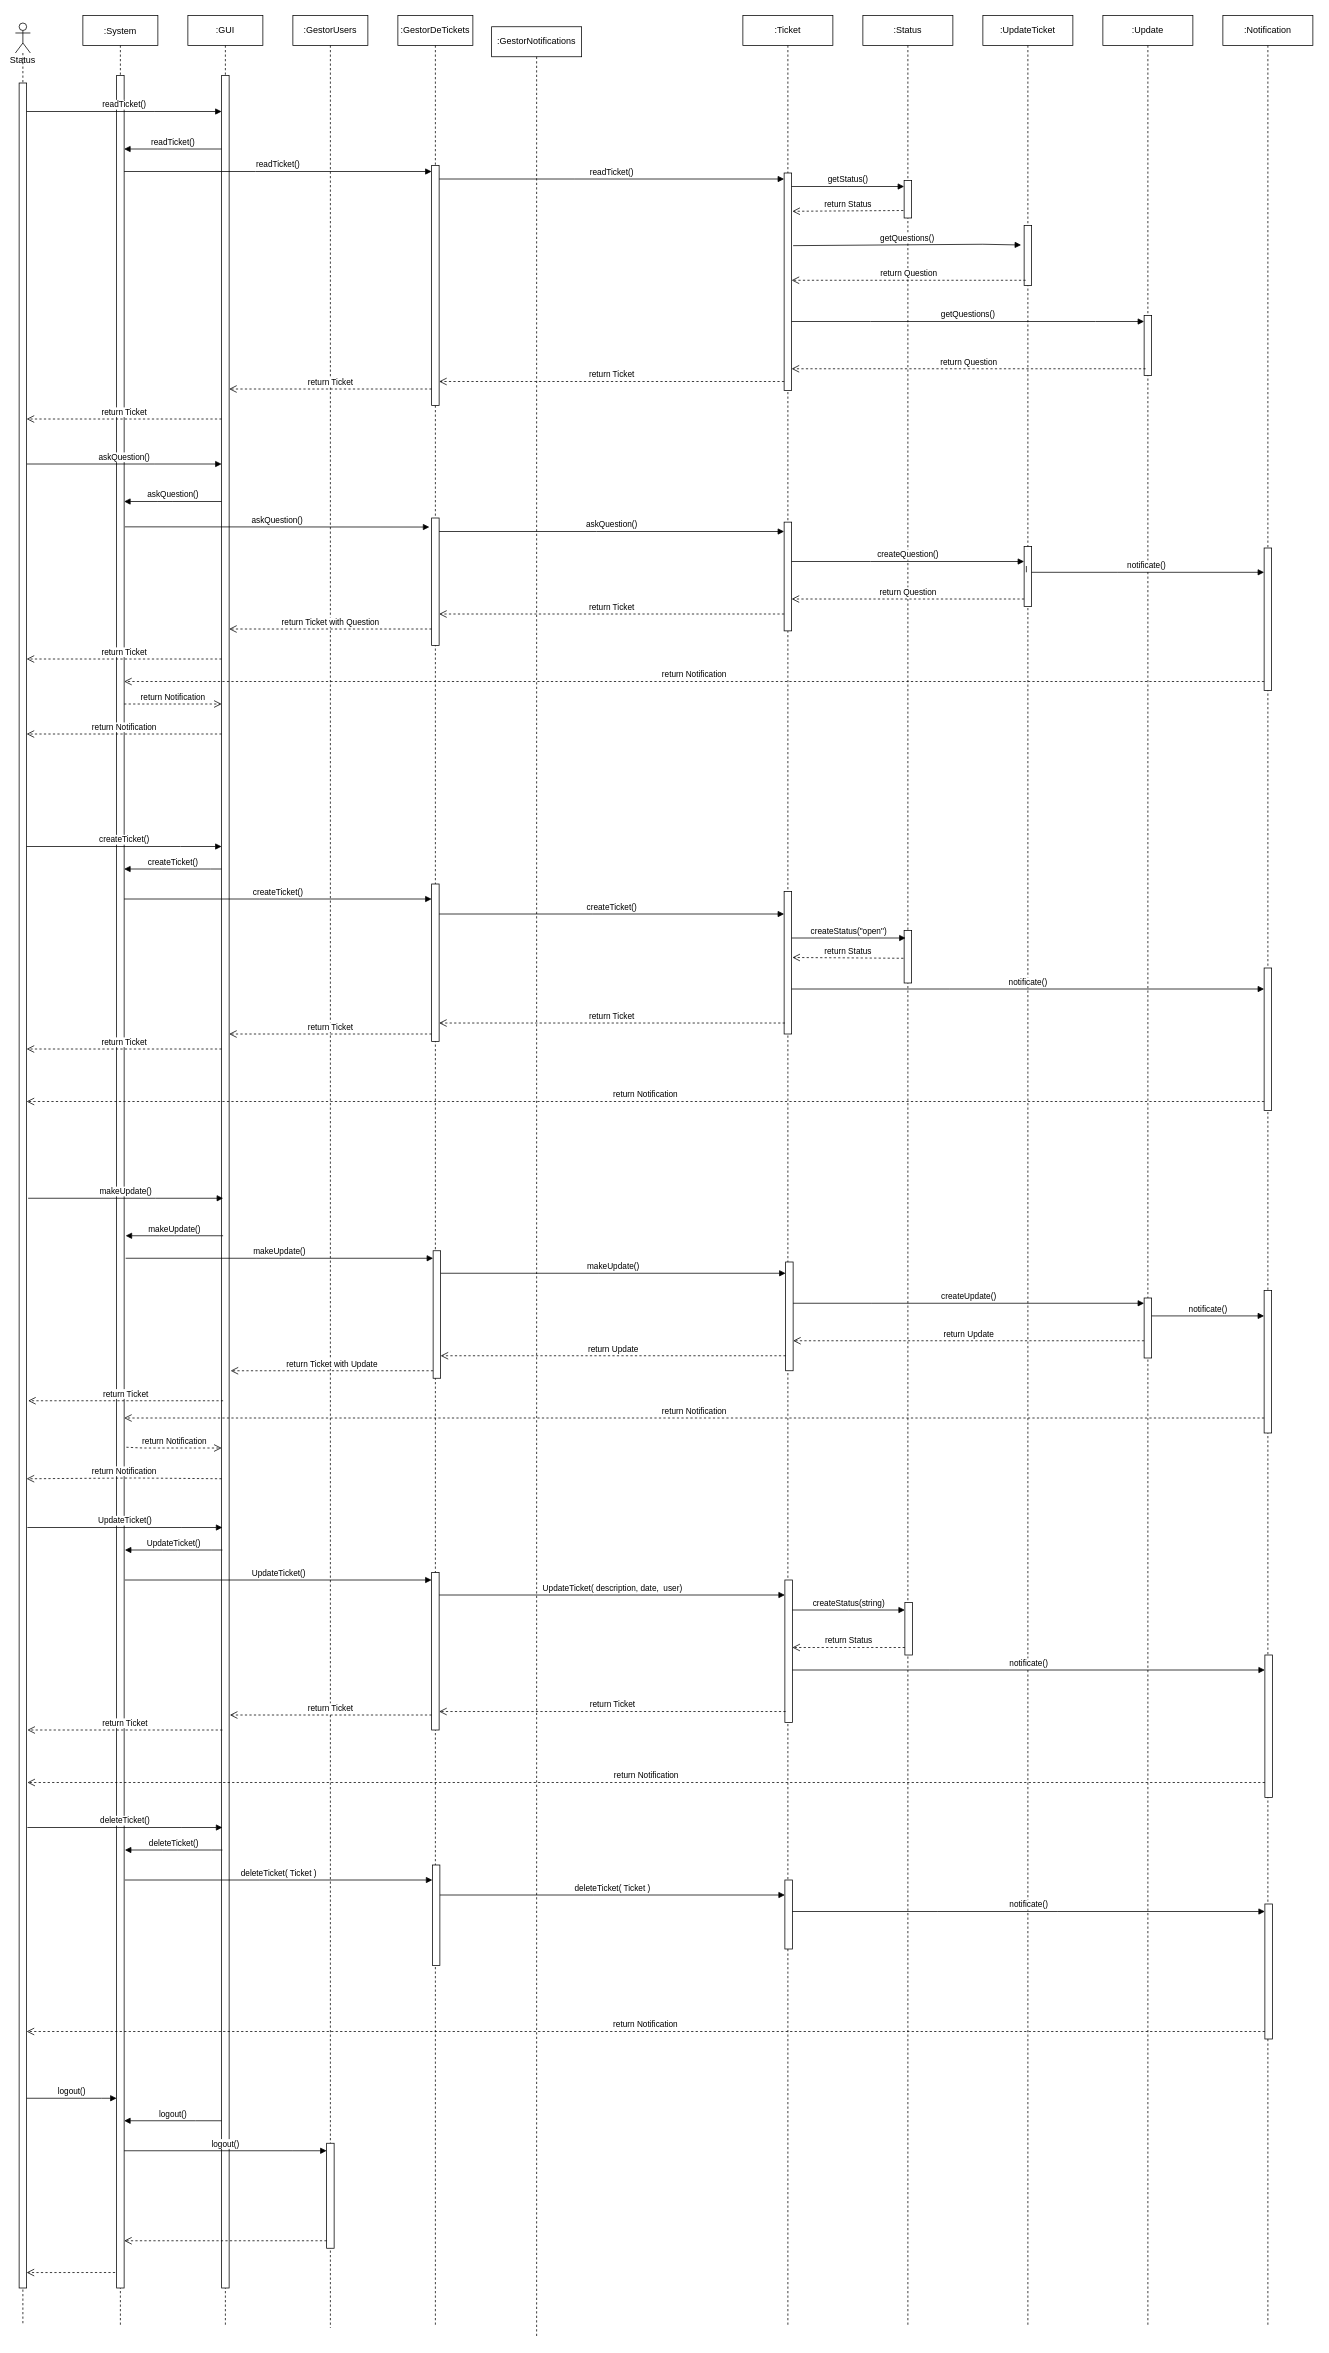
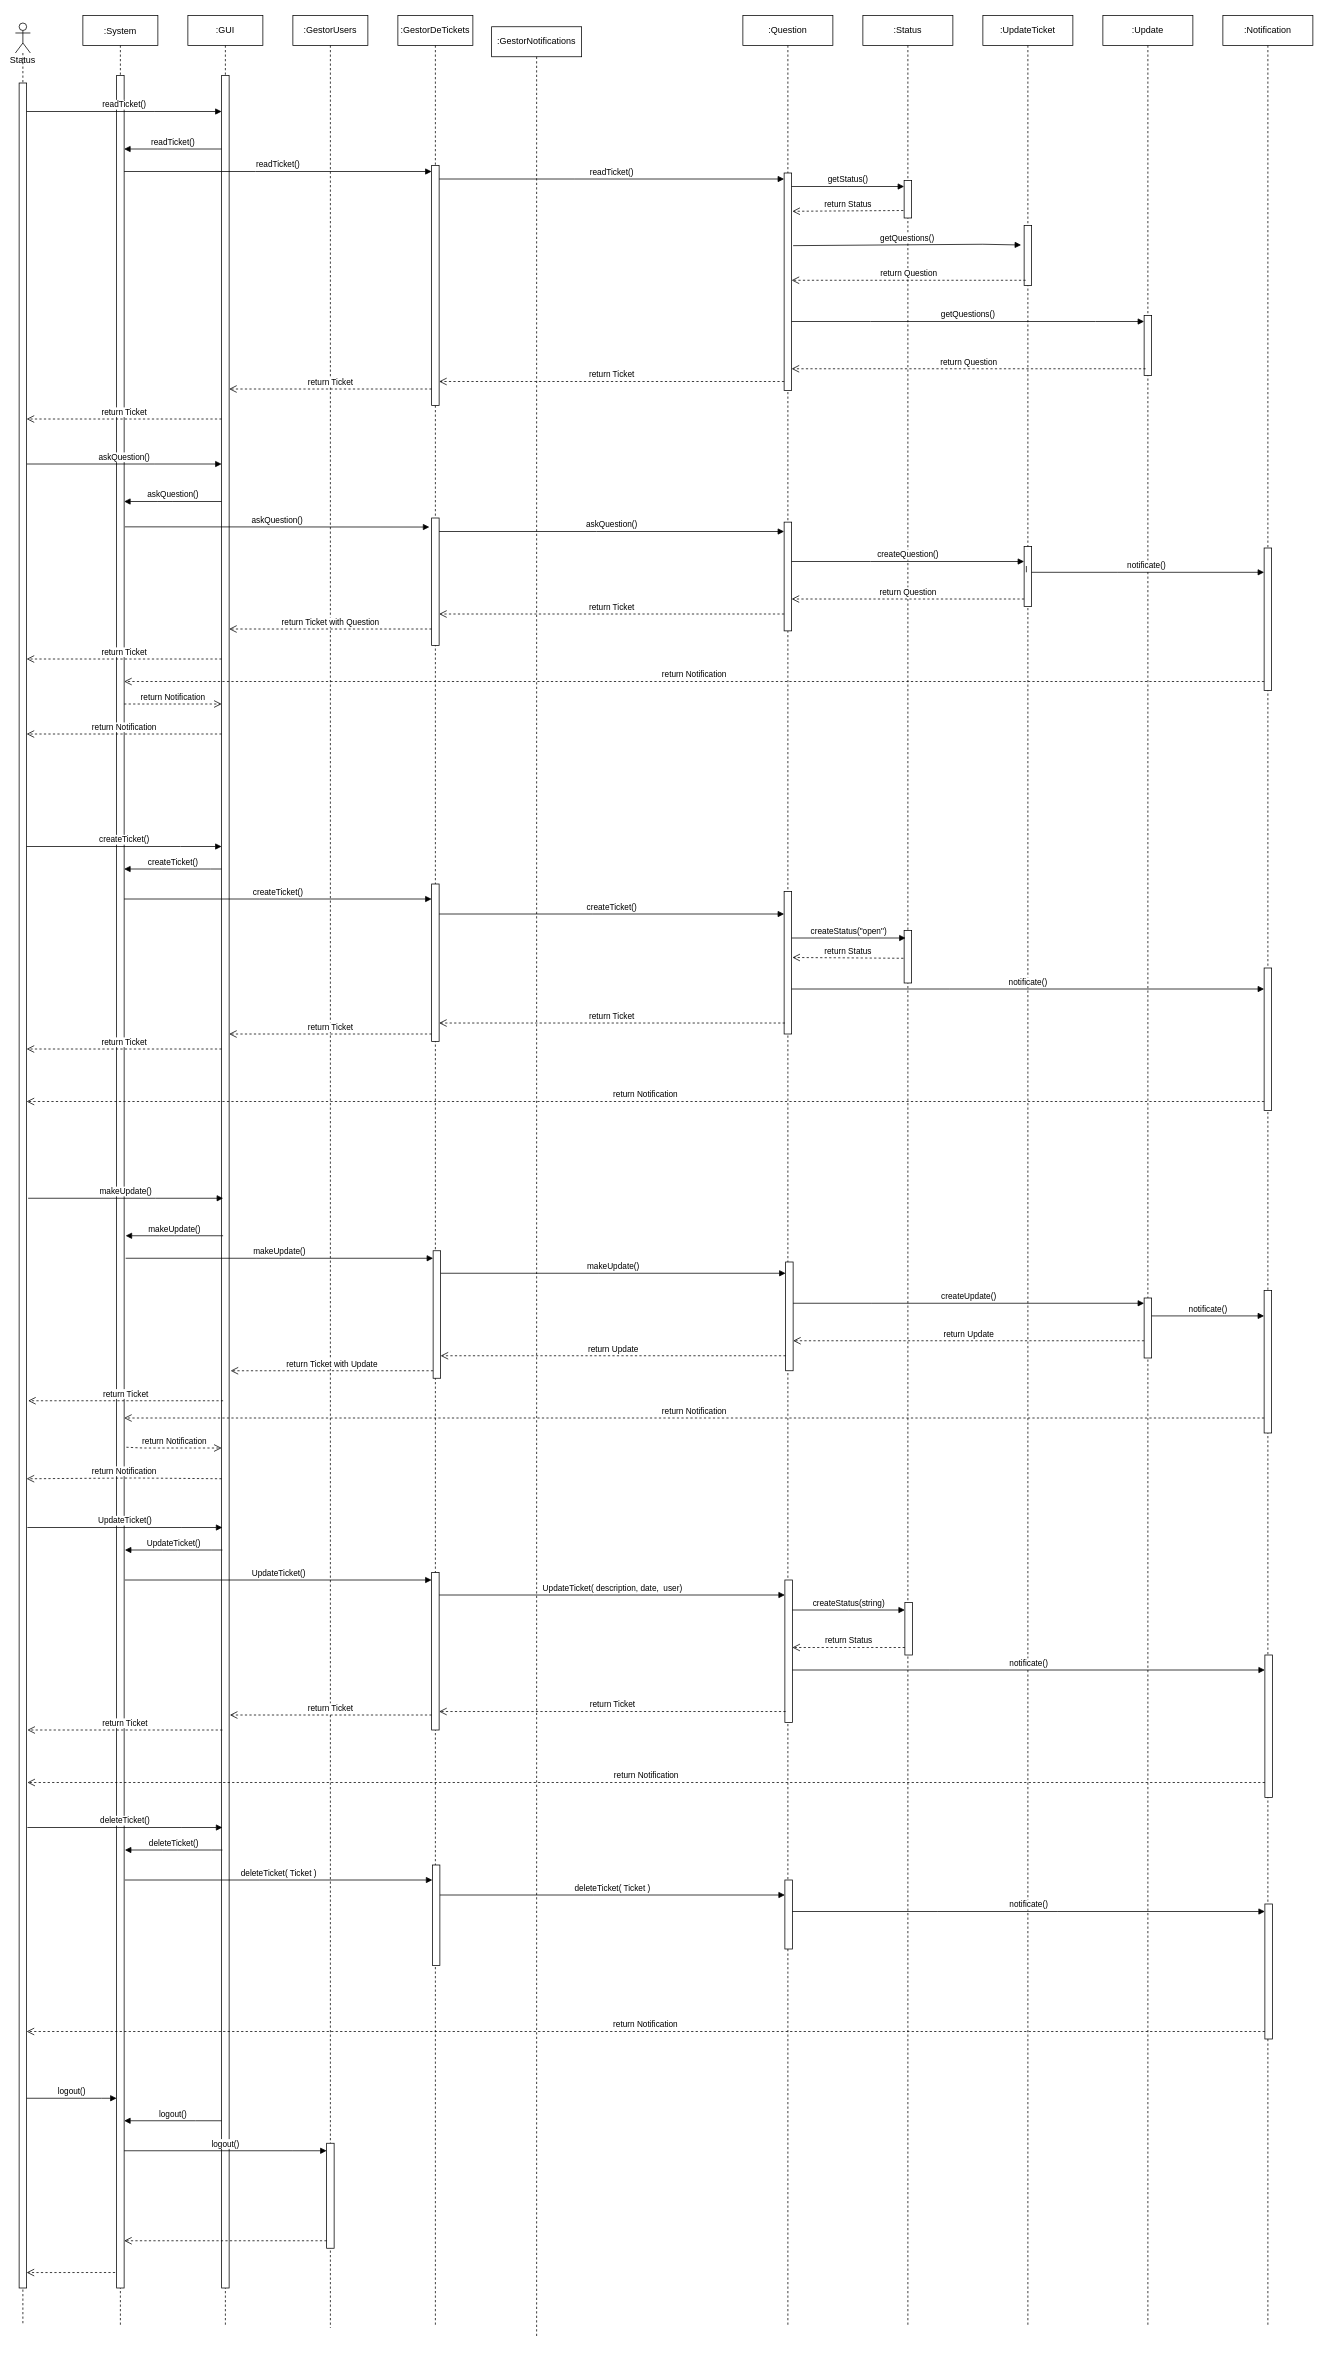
node ":Ticket": label ":Ticket" -> ":Question"
